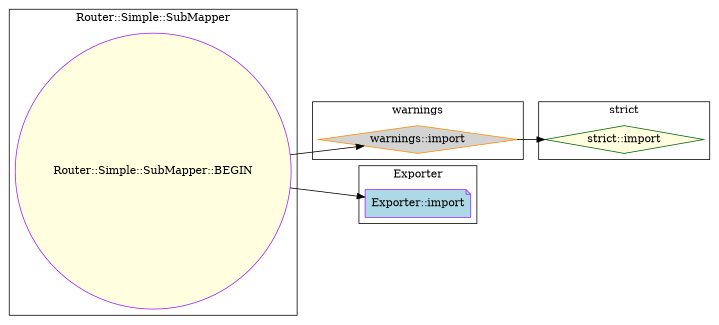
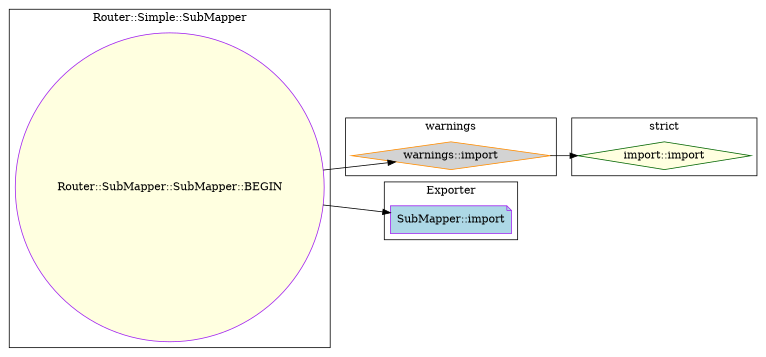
node "strict::import": label "strict::import" -> "import::import"
node "Router::Simple::SubMapper::BEGIN": label "Router::Simple::SubMapper::BEGIN" -> "Router::SubMapper::SubMapper::BEGIN"
node "Exporter::import": label "Exporter::import" -> "SubMapper::import"
